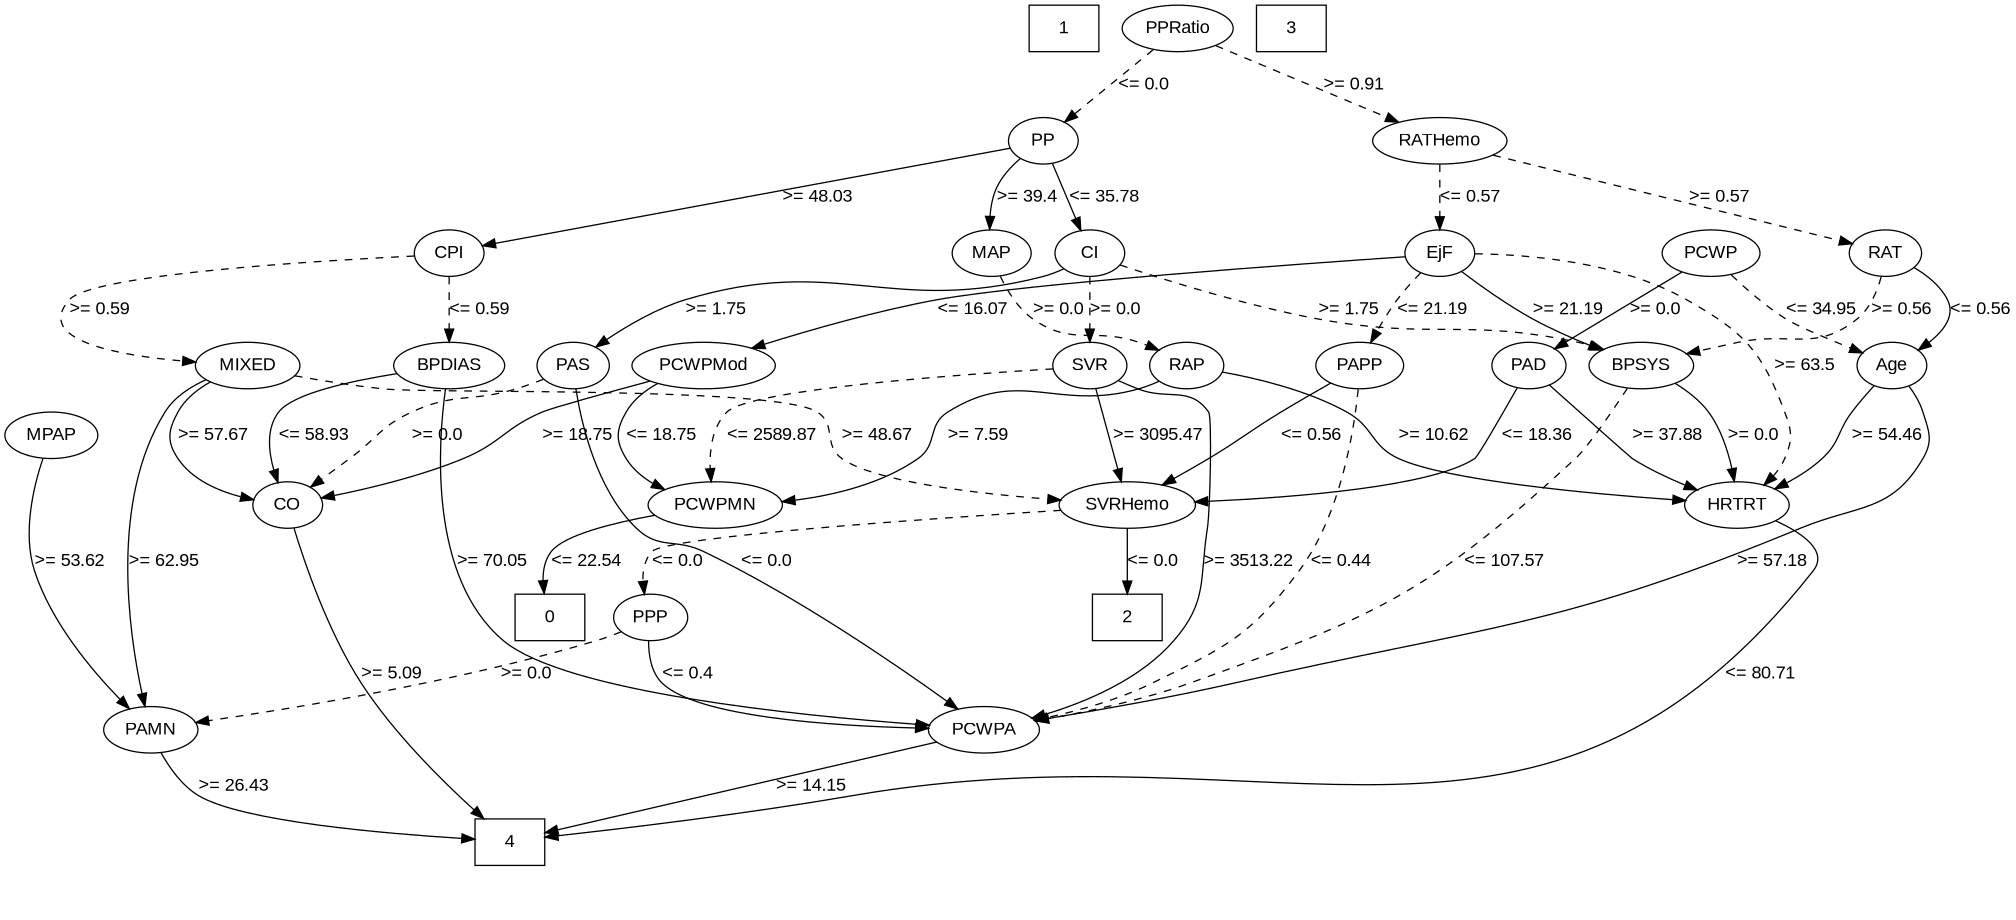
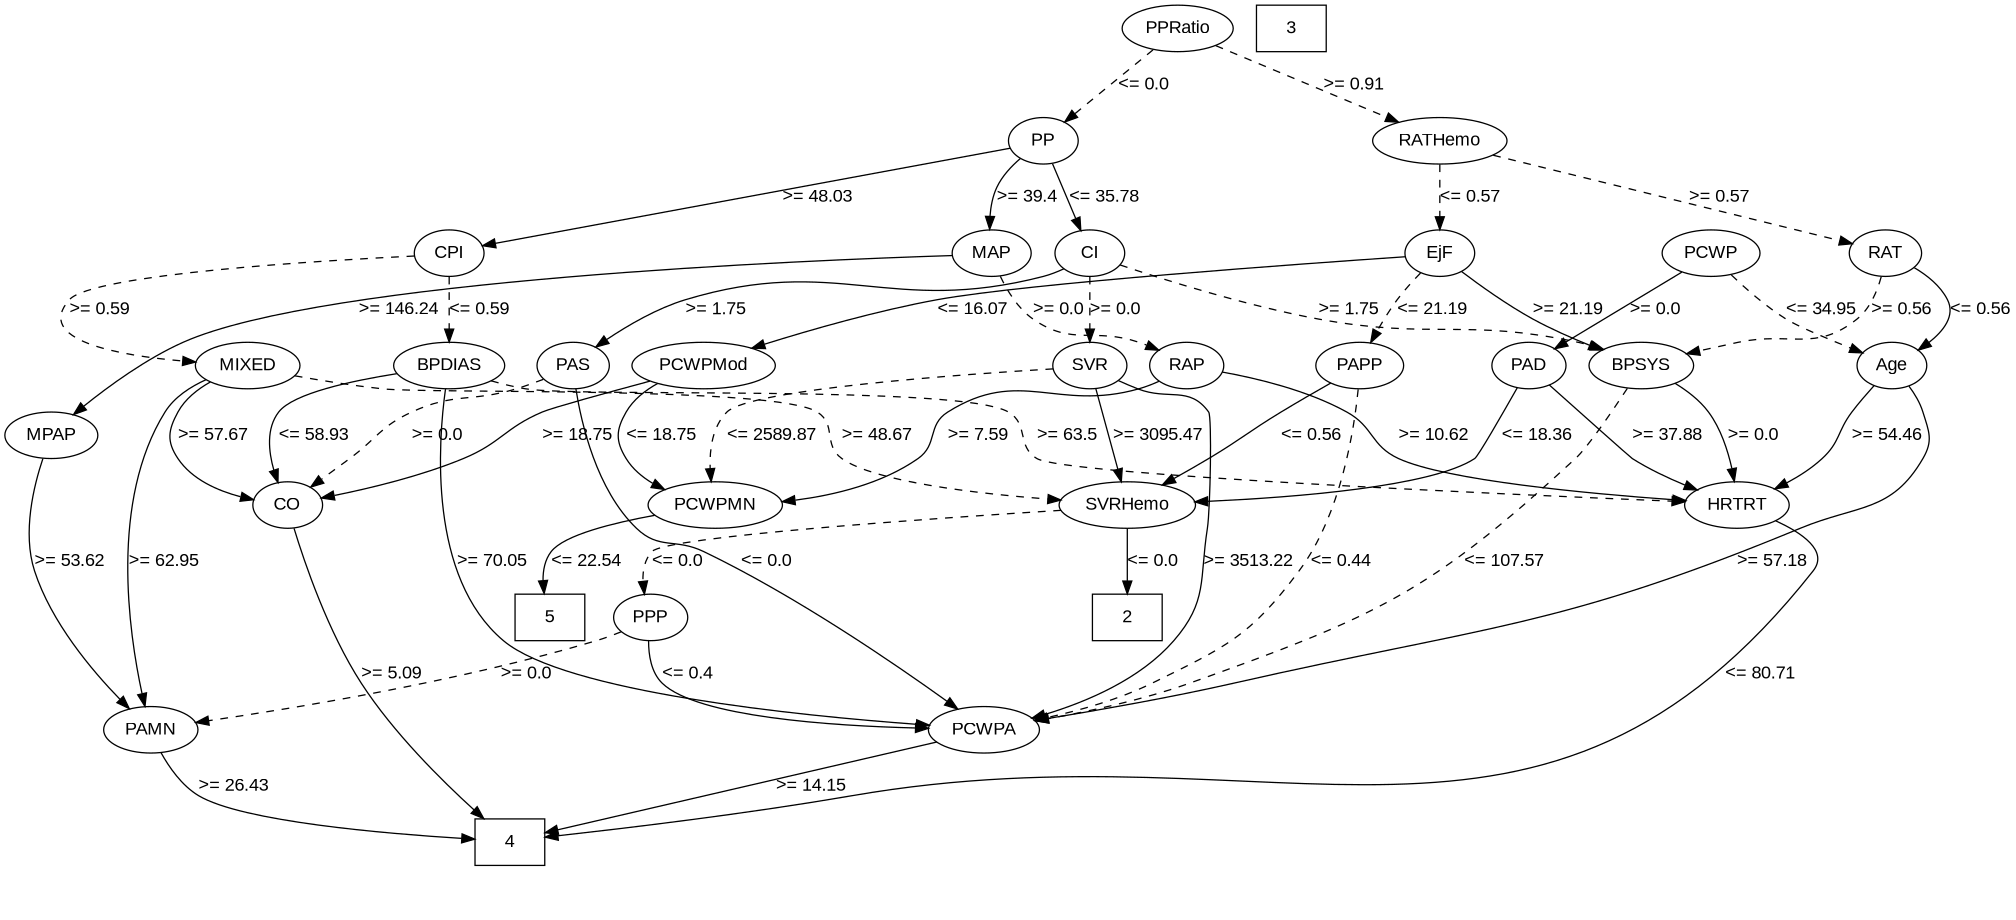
node "1": removed
edge "MAP" -> "MPAP": added, label ">= 146.24"
edge "EjF" -> "HRTRT": now "BPDIAS" -> "HRTRT"
node "0": label "0" -> "5"
